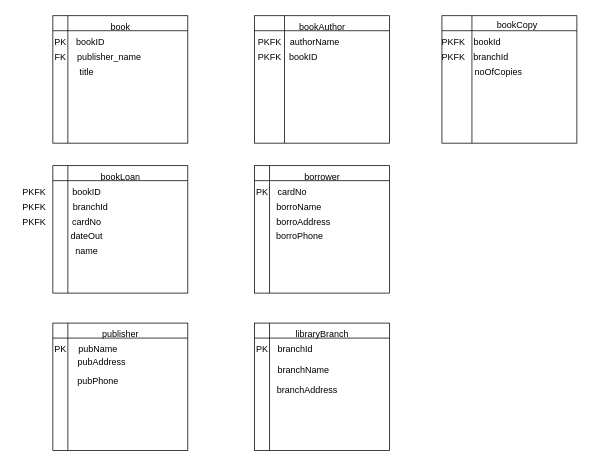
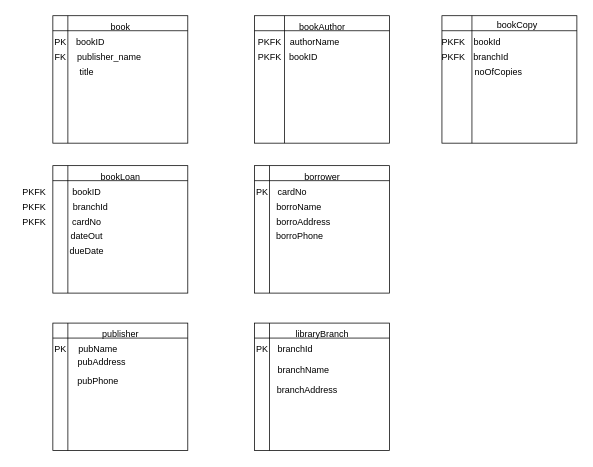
node "name": label "name" -> "dueDate"
